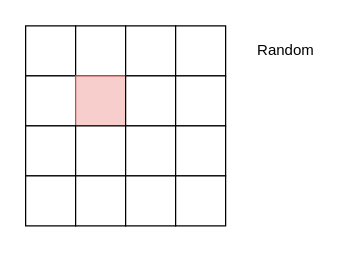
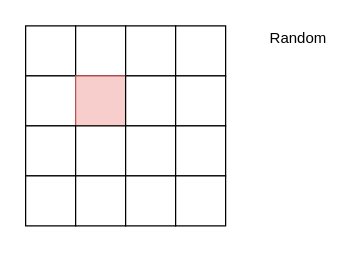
node "Random": moved (288, 51) -> (301, 38)
